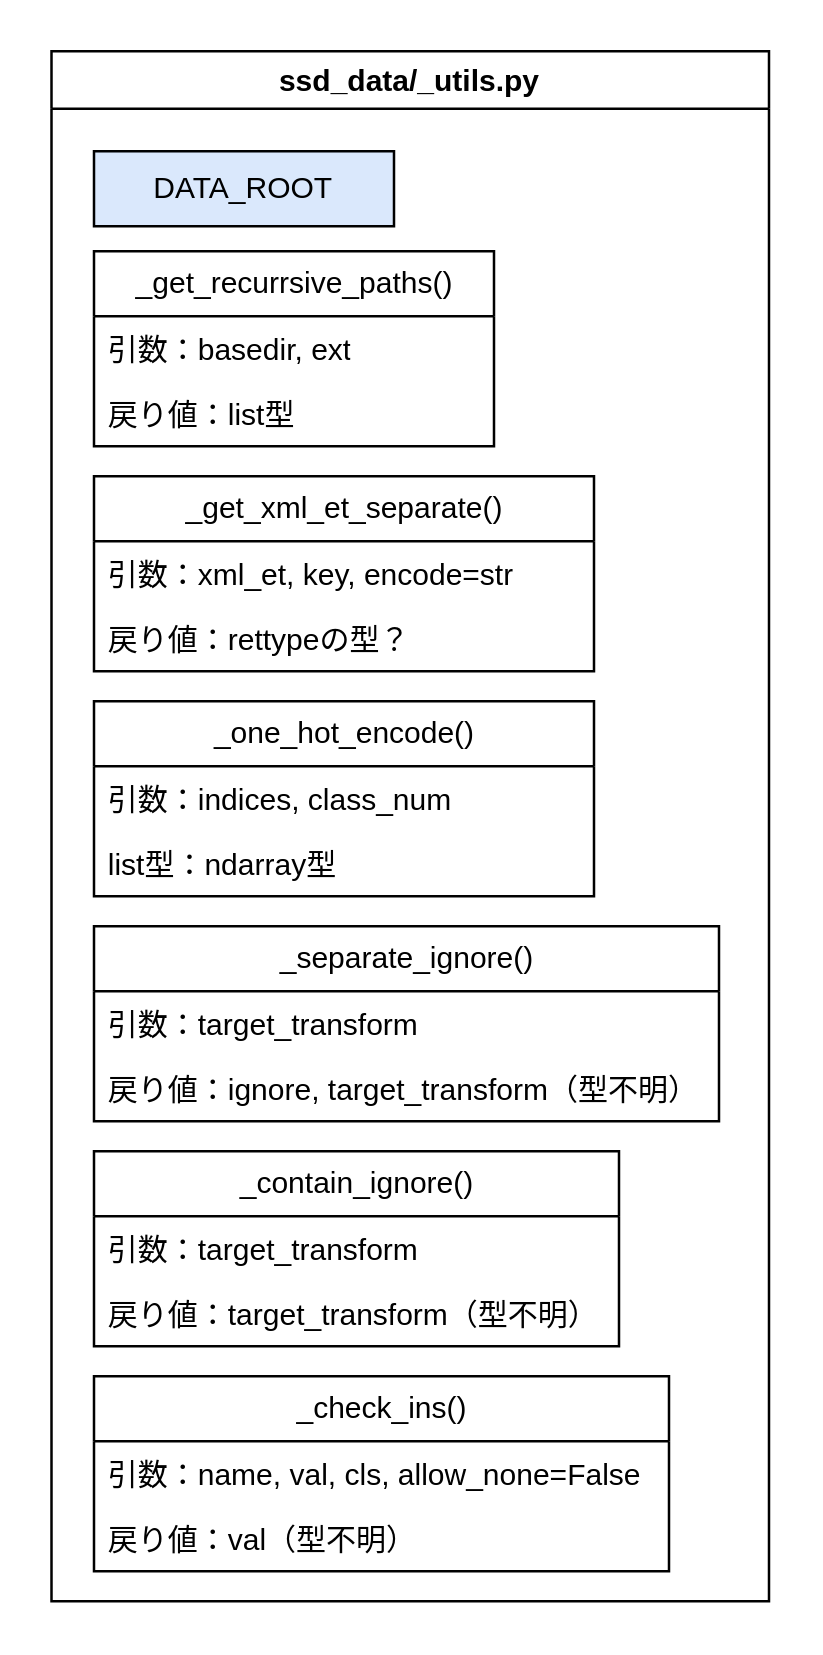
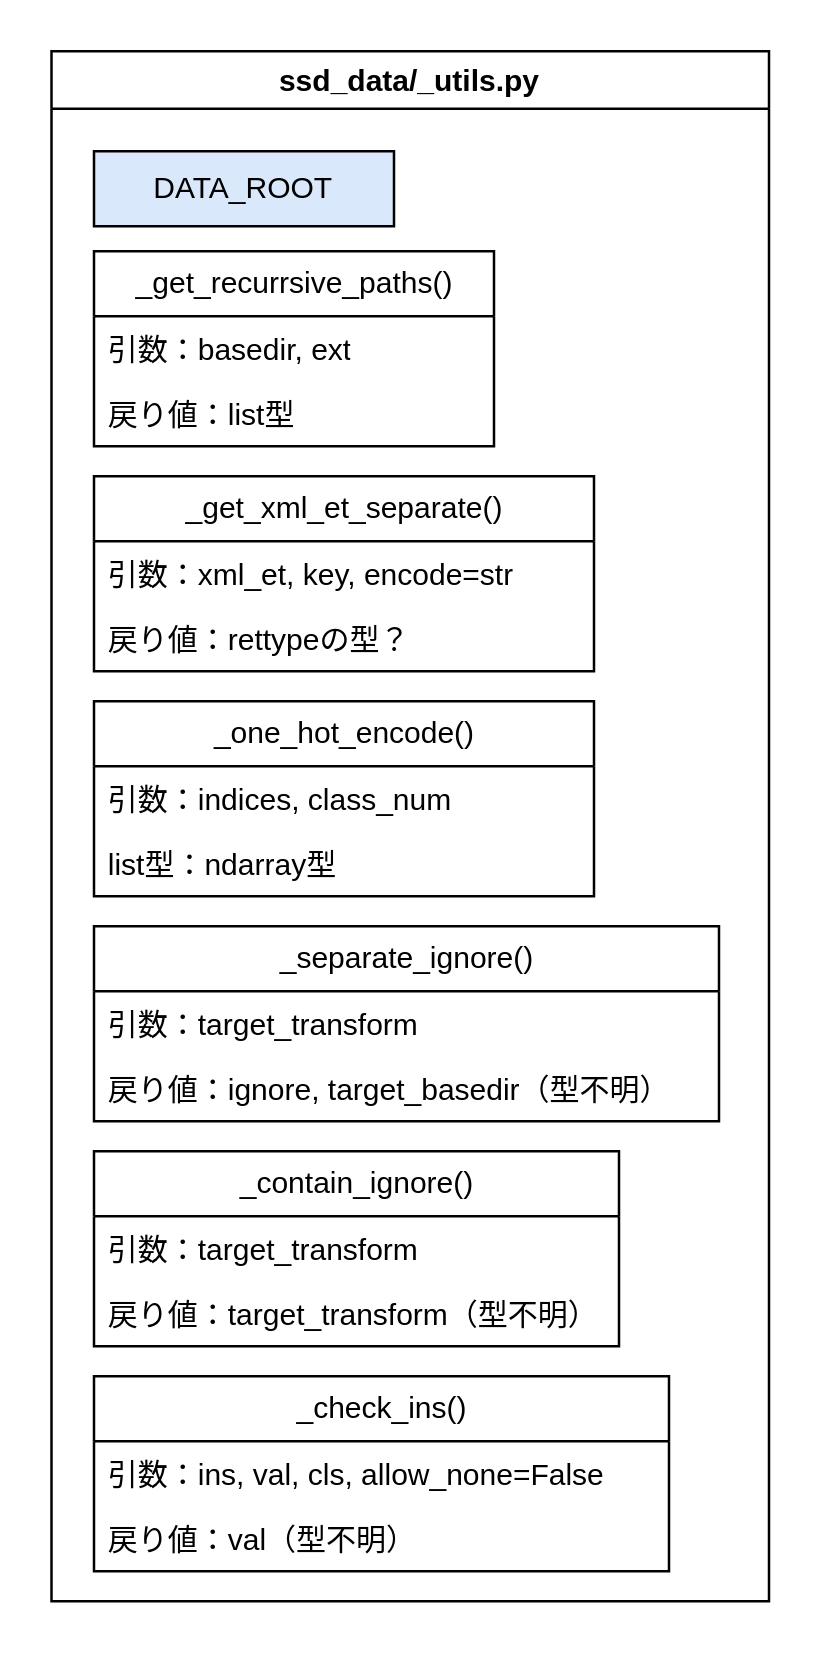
node "戻り値：ignore, target_transform（型不明）": label "戻り値：ignore, target_transform（型不明）" -> "戻り値：ignore, target_basedir（型不明）"
node "引数：name, val, cls, allow_none=False": label "引数：name, val, cls, allow_none=False" -> "引数：ins, val, cls, allow_none=False"
